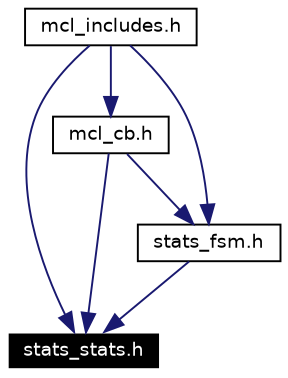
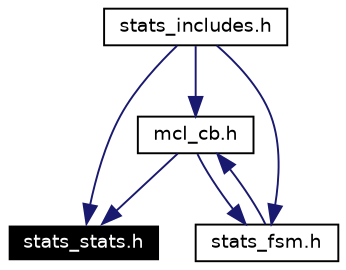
node "mcl_includes.h": label "mcl_includes.h" -> "stats_includes.h"
edge "stats_fsm.h" -> "stats_stats.h": now "stats_fsm.h" -> "mcl_cb.h"
